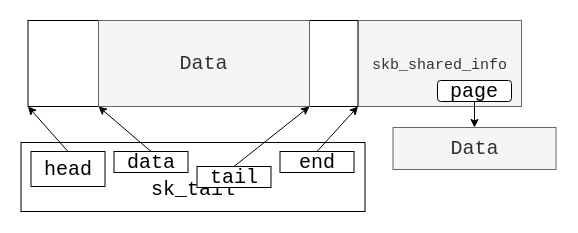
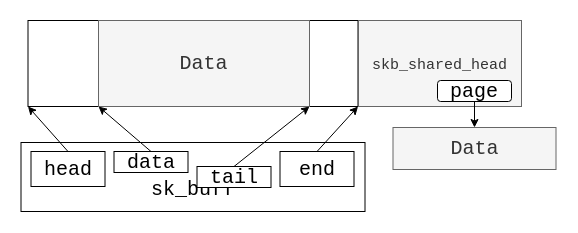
node "skb_shared_info": label "skb_shared_info" -> "skb_shared_head"
node "end": size 74x21 -> 74x35
node "sk_tail": label "sk_tail" -> "sk_buff"
